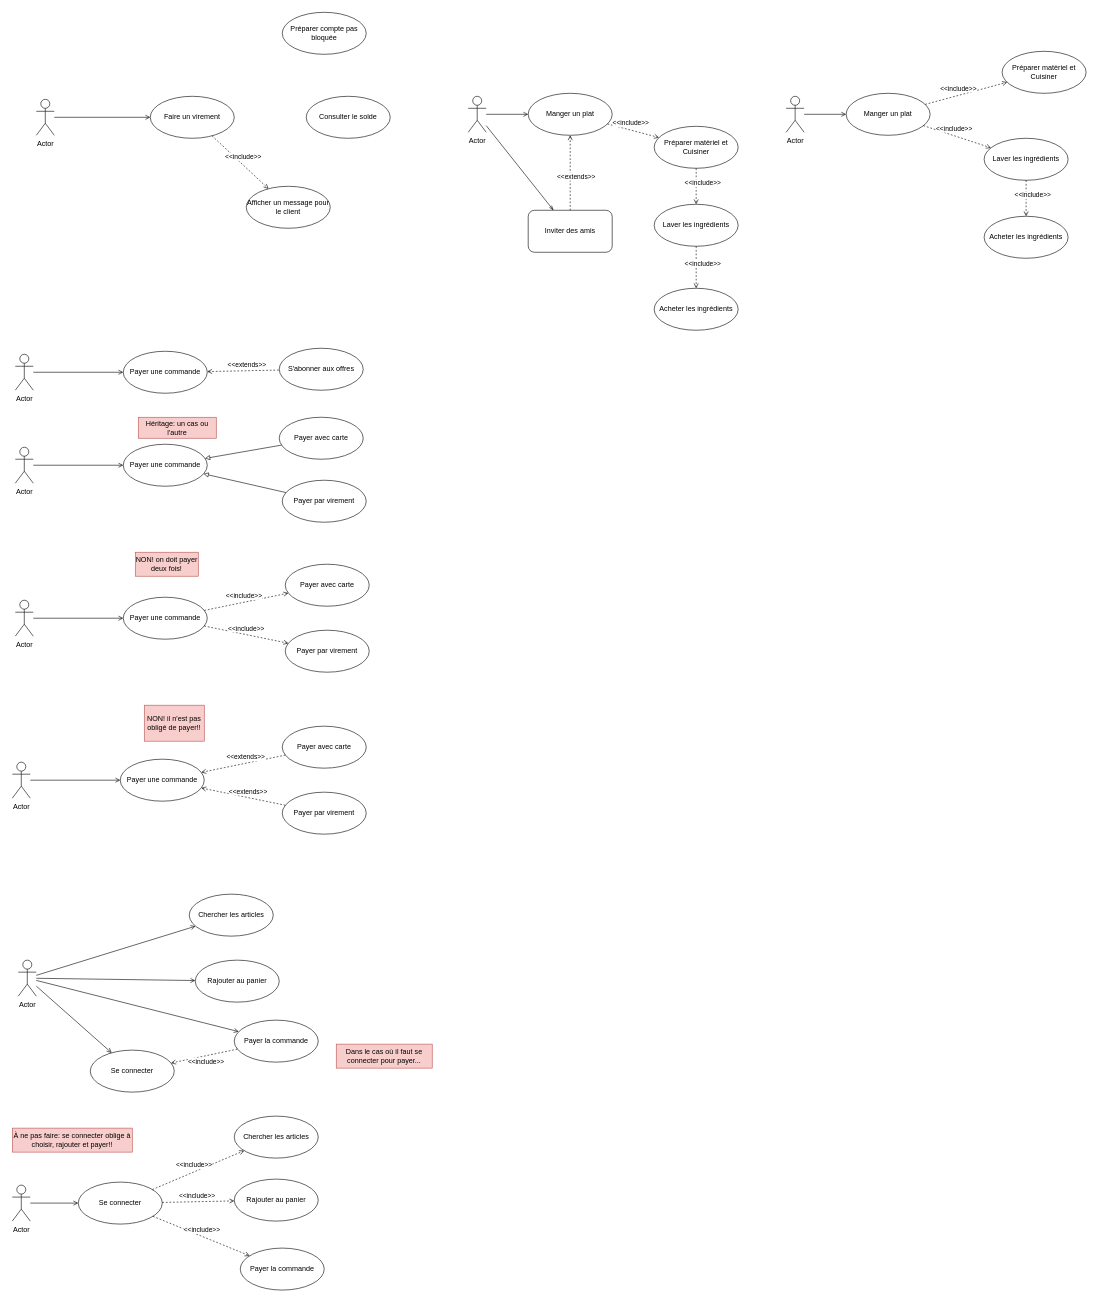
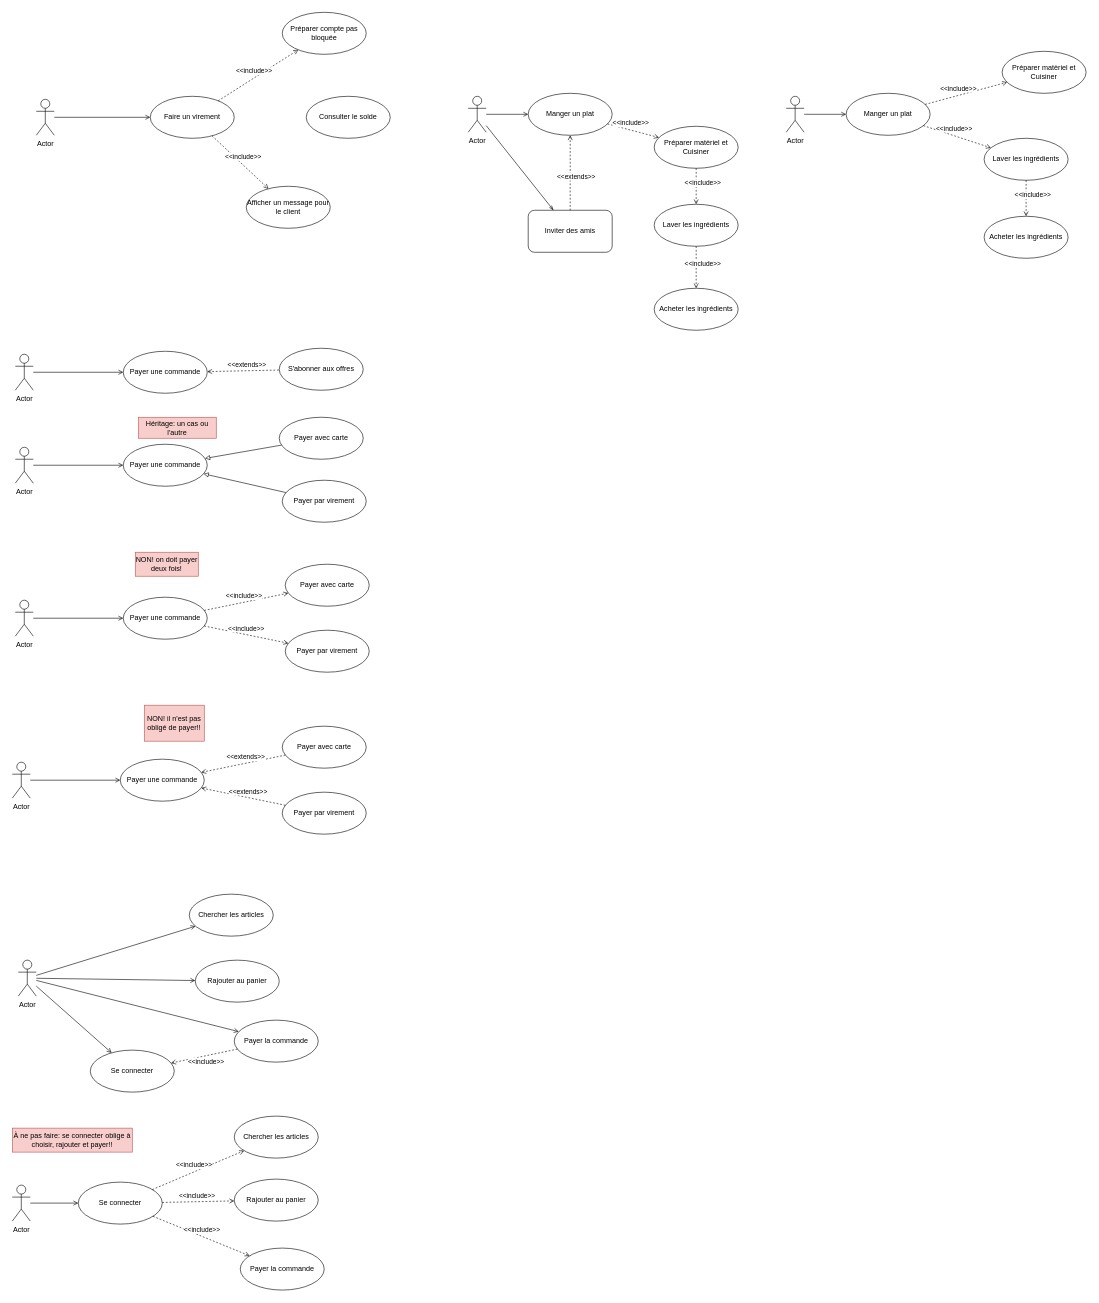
edge "Faire un virement" -> "Préparer compte pas bloquée": added, label "<<include>>"
node "Dans le cas où il faut se connecter pour payer...": removed
